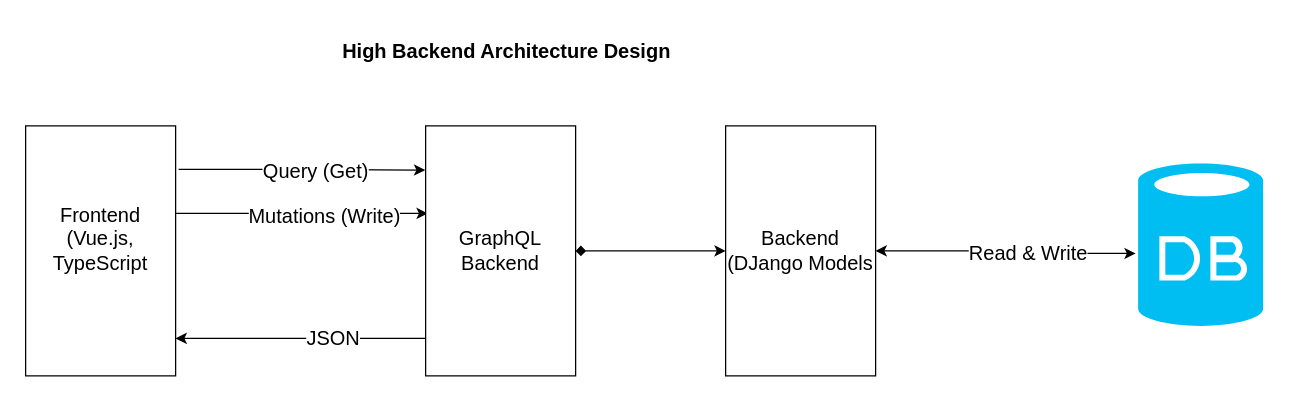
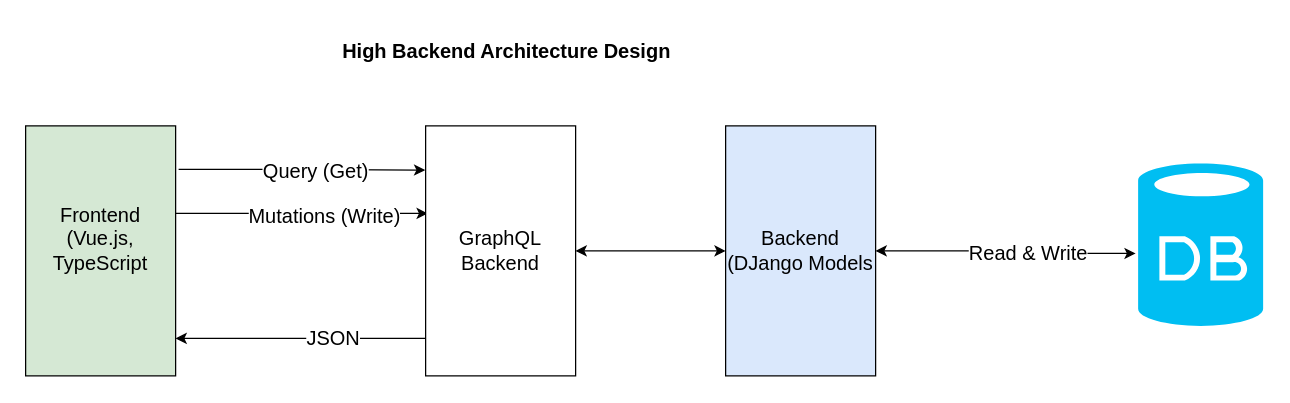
node "Frontend (Vue.js, TypeScript": fillcolor #ffffff -> #d5e8d4
edge "GraphQL Backend" -- "Backend (DJango Models": arrowhead diamond -> classic
node "Backend (DJango Models": fillcolor #ffffff -> #dae8fc
